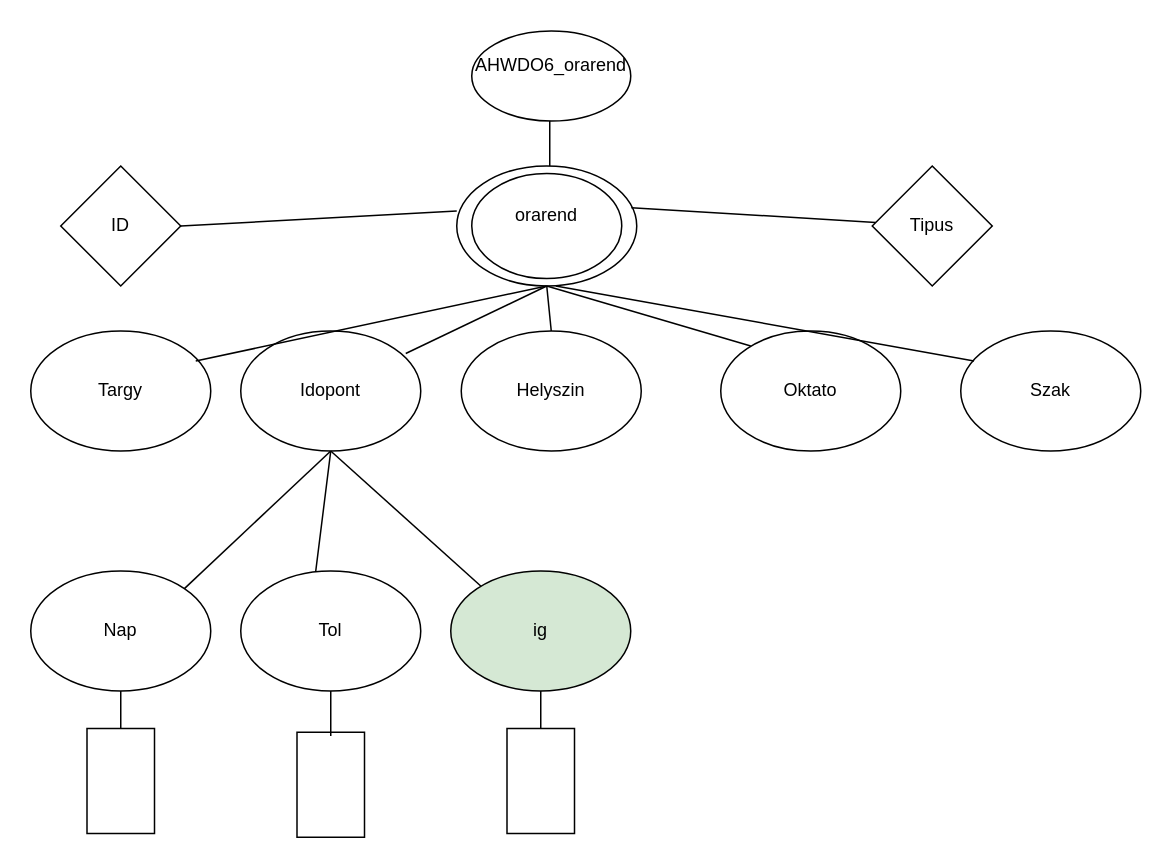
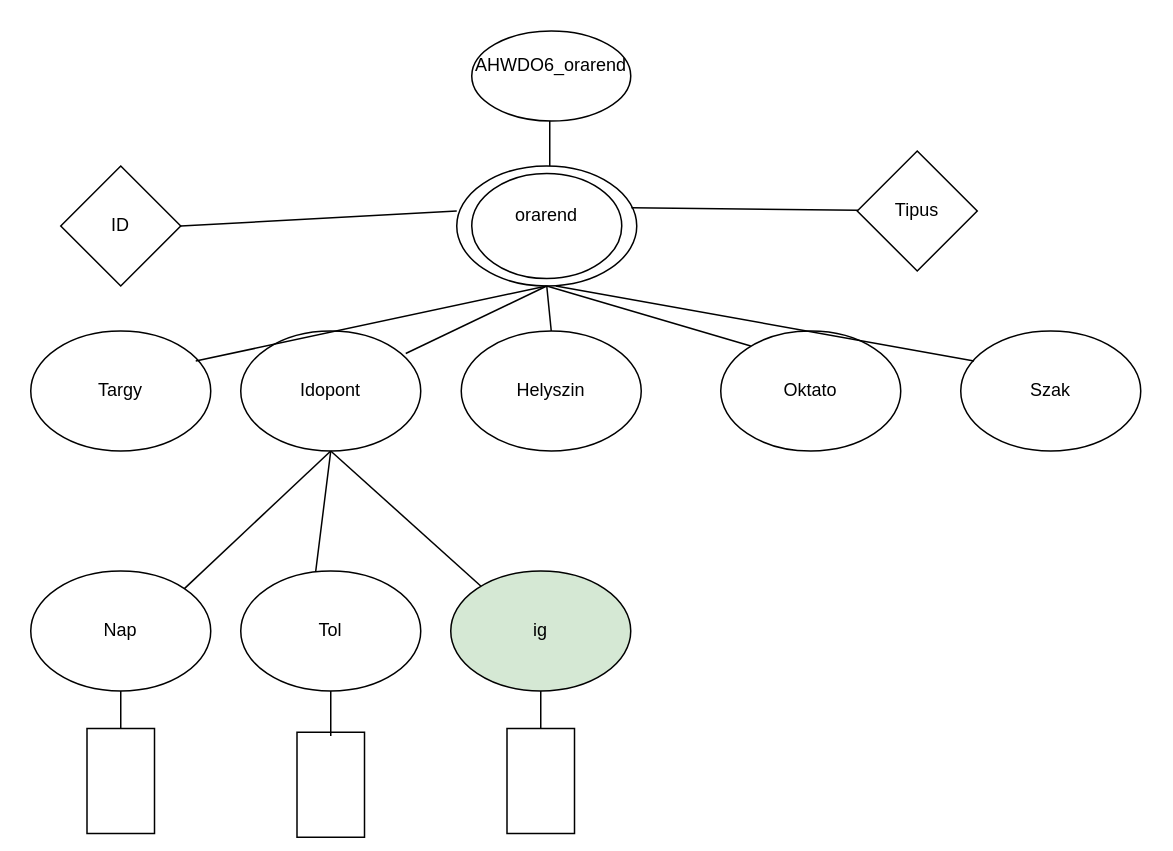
node "Tipus": moved (932, 226) -> (917, 211)
